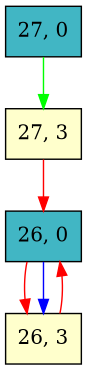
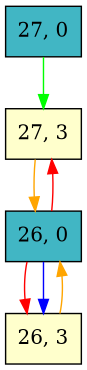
edge "27, 3" -> "26, 0": color red -> orange
edge "26, 0" -> "27, 3": added
edge "26, 3" -> "26, 0": color red -> orange
